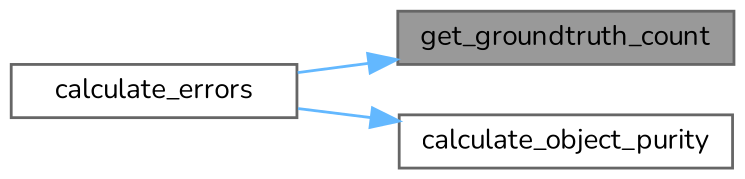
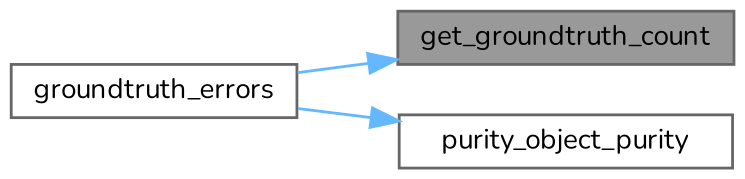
node "calculate_errors": label "calculate_errors" -> "groundtruth_errors"
node "calculate_object_purity": label "calculate_object_purity" -> "purity_object_purity"
